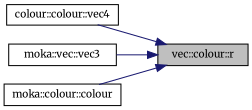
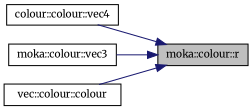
node "moka::vec::vec3": label "moka::vec::vec3" -> "moka::colour::vec3"
node "vec::colour::r": label "vec::colour::r" -> "moka::colour::r"
node "moka::colour::colour": label "moka::colour::colour" -> "vec::colour::colour"
